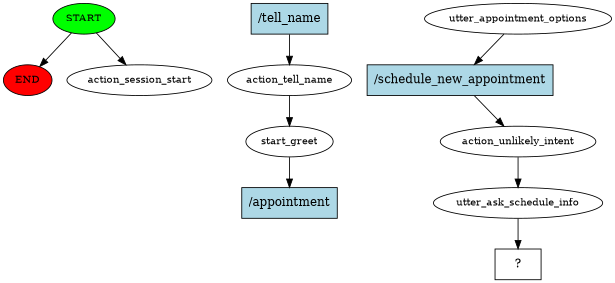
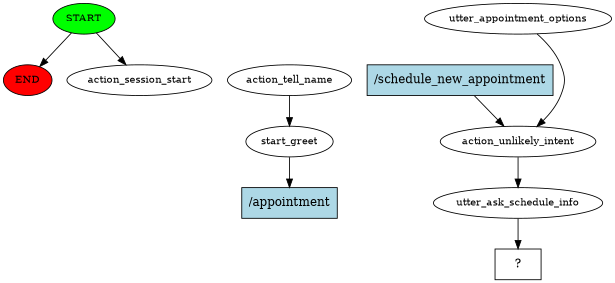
node "/tell_name": removed
edge "utter_appointment_options" -> "/schedule_new_appointment": now "utter_appointment_options" -> "action_unlikely_intent"
